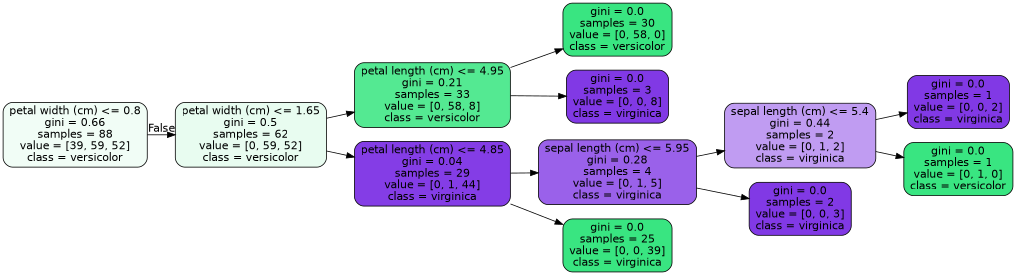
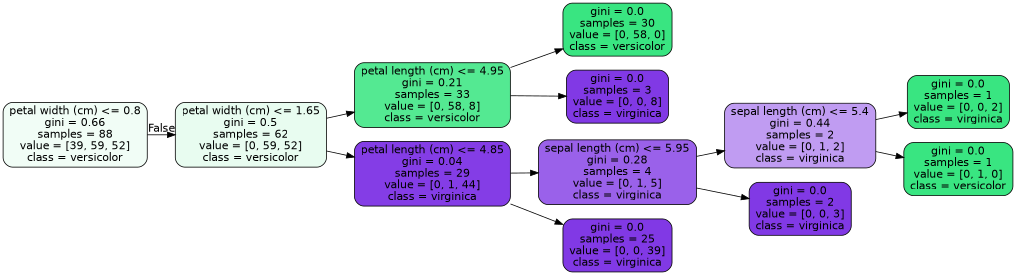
node "gini = 0.0 samples = 1 value = [0, 0, 2] class = virginica": fillcolor #8139e5 -> #39e581
node "gini = 0.0 samples = 25 value = [0, 0, 39] class = virginica": fillcolor #39e581 -> #8139e5
